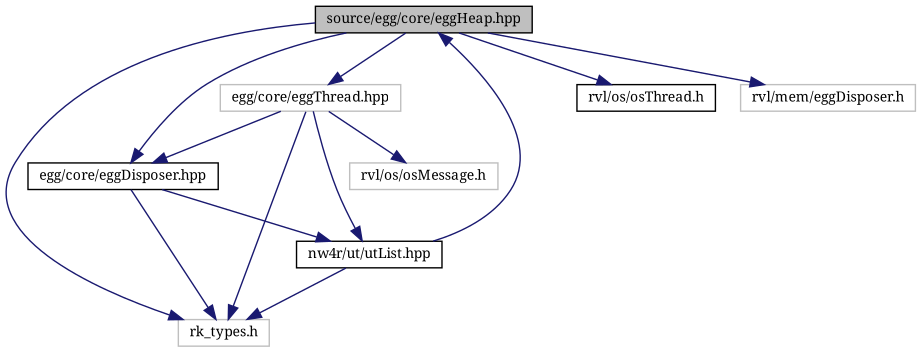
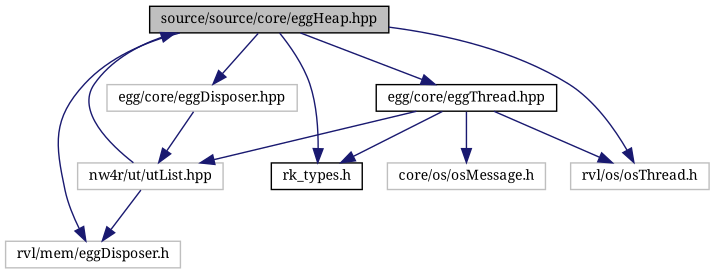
node "source/egg/core/eggHeap.hpp": label "source/egg/core/eggHeap.hpp" -> "source/source/core/eggHeap.hpp"
node "egg/core/eggThread.hpp": color grey75 -> black
node "rvl/os/osThread.h": color black -> grey75
edge "egg/core/eggThread.hpp" -> "egg/core/eggDisposer.hpp": now "egg/core/eggThread.hpp" -> "rvl/os/osThread.h"
node "egg/core/eggDisposer.hpp": color black -> grey75
node "rvl/os/osMessage.h": label "rvl/os/osMessage.h" -> "core/os/osMessage.h"
edge "egg/core/eggDisposer.hpp" -> "rk_types.h": removed
node "nw4r/ut/utList.hpp": color black -> grey75
edge "nw4r/ut/utList.hpp" -> "rk_types.h": now "nw4r/ut/utList.hpp" -> "rvl/mem/eggDisposer.h"
node "rk_types.h": color grey75 -> black
